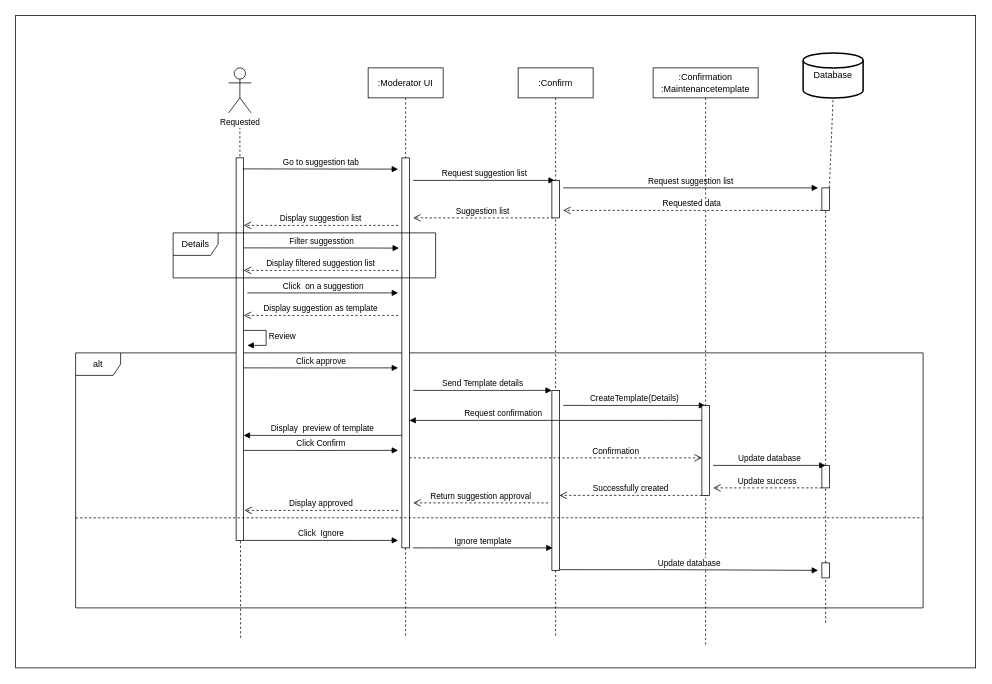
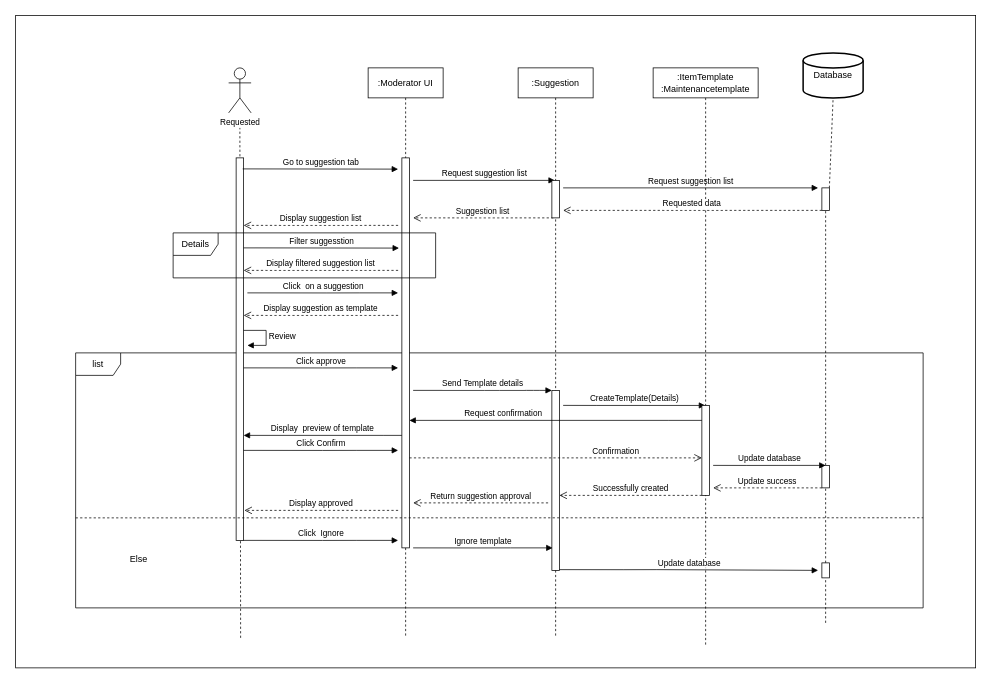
node ":Confirm": label ":Confirm" -> ":Suggestion"
node ":Confirmation :Maintenancetemplate": label ":Confirmation :Maintenancetemplate" -> ":ItemTemplate :Maintenancetemplate"
node "alt": label "alt" -> "list"
node "Else": added
